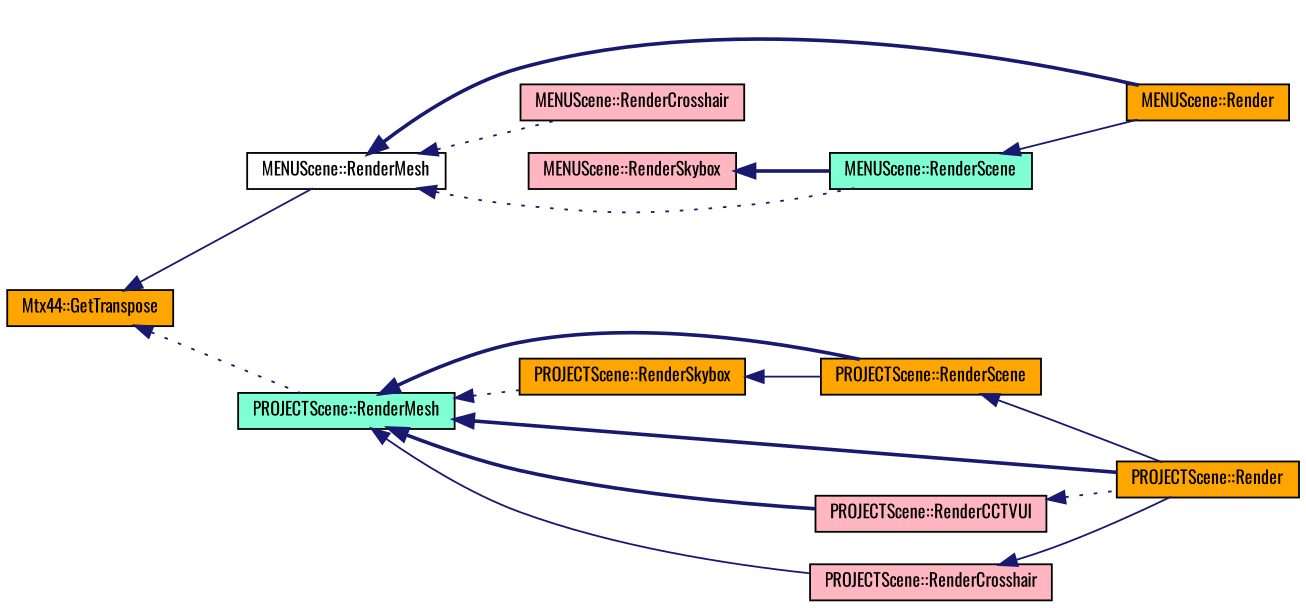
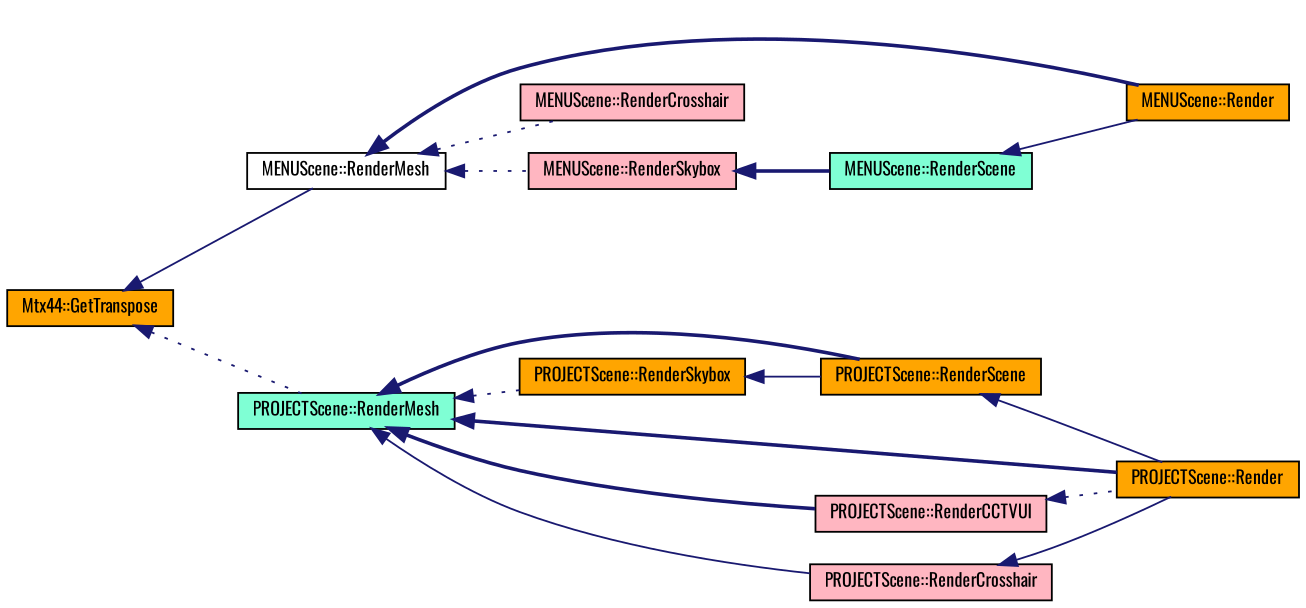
edge "MENUScene::RenderScene" -> "MENUScene::RenderMesh": now "MENUScene::RenderSkybox" -> "MENUScene::RenderMesh"
